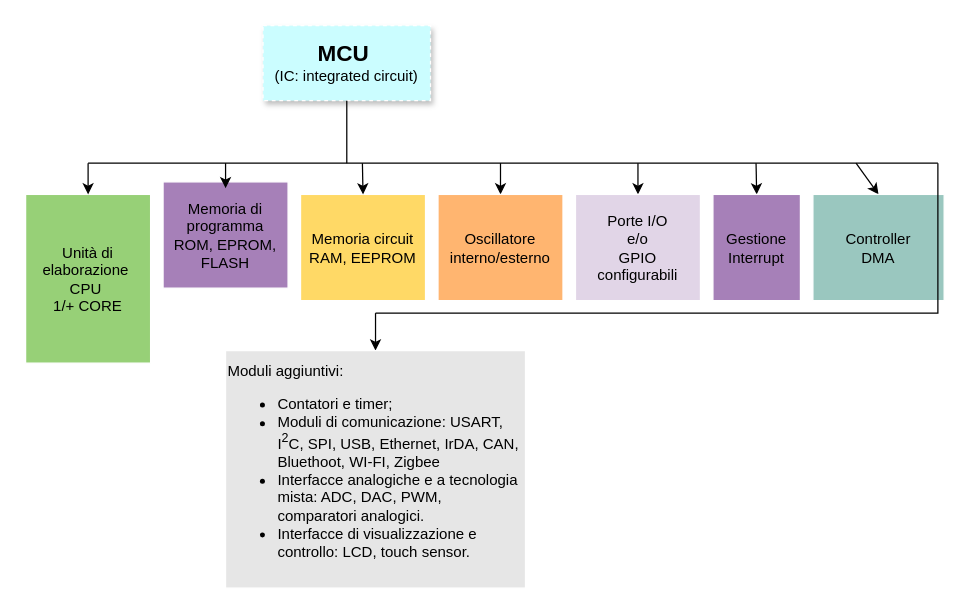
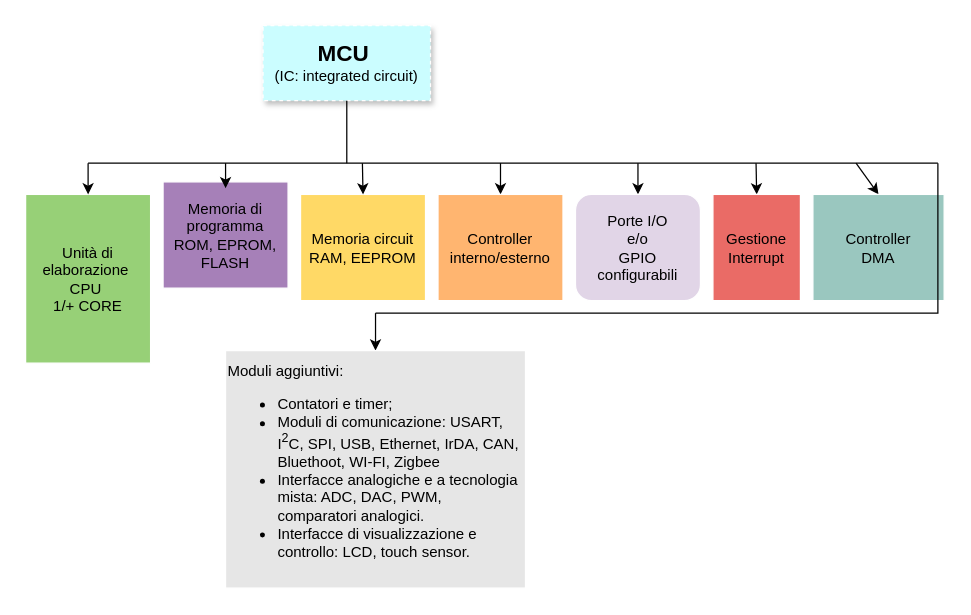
node "Oscillatore interno/esterno": label "Oscillatore interno/esterno" -> "Controller interno/esterno"
node "Porte I/O e/o GPIO configurabili": shape rectangle -> rounded rectangle
node "Gestione Interrupt": fillcolor #a680b8 -> #ea6b66
